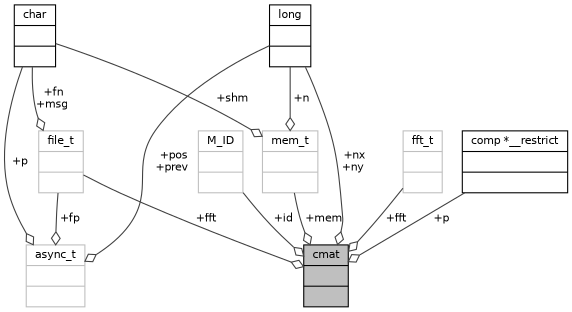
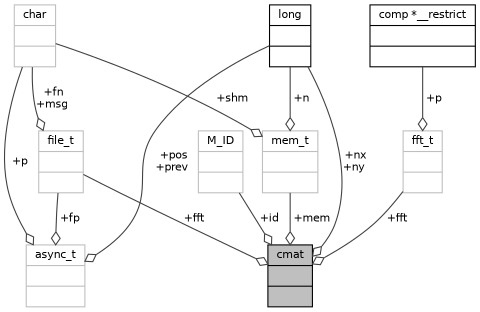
node "char": color black -> grey75
edge "comp *__restrict" -> "cmat": now "comp *__restrict" -> "fft_t"
